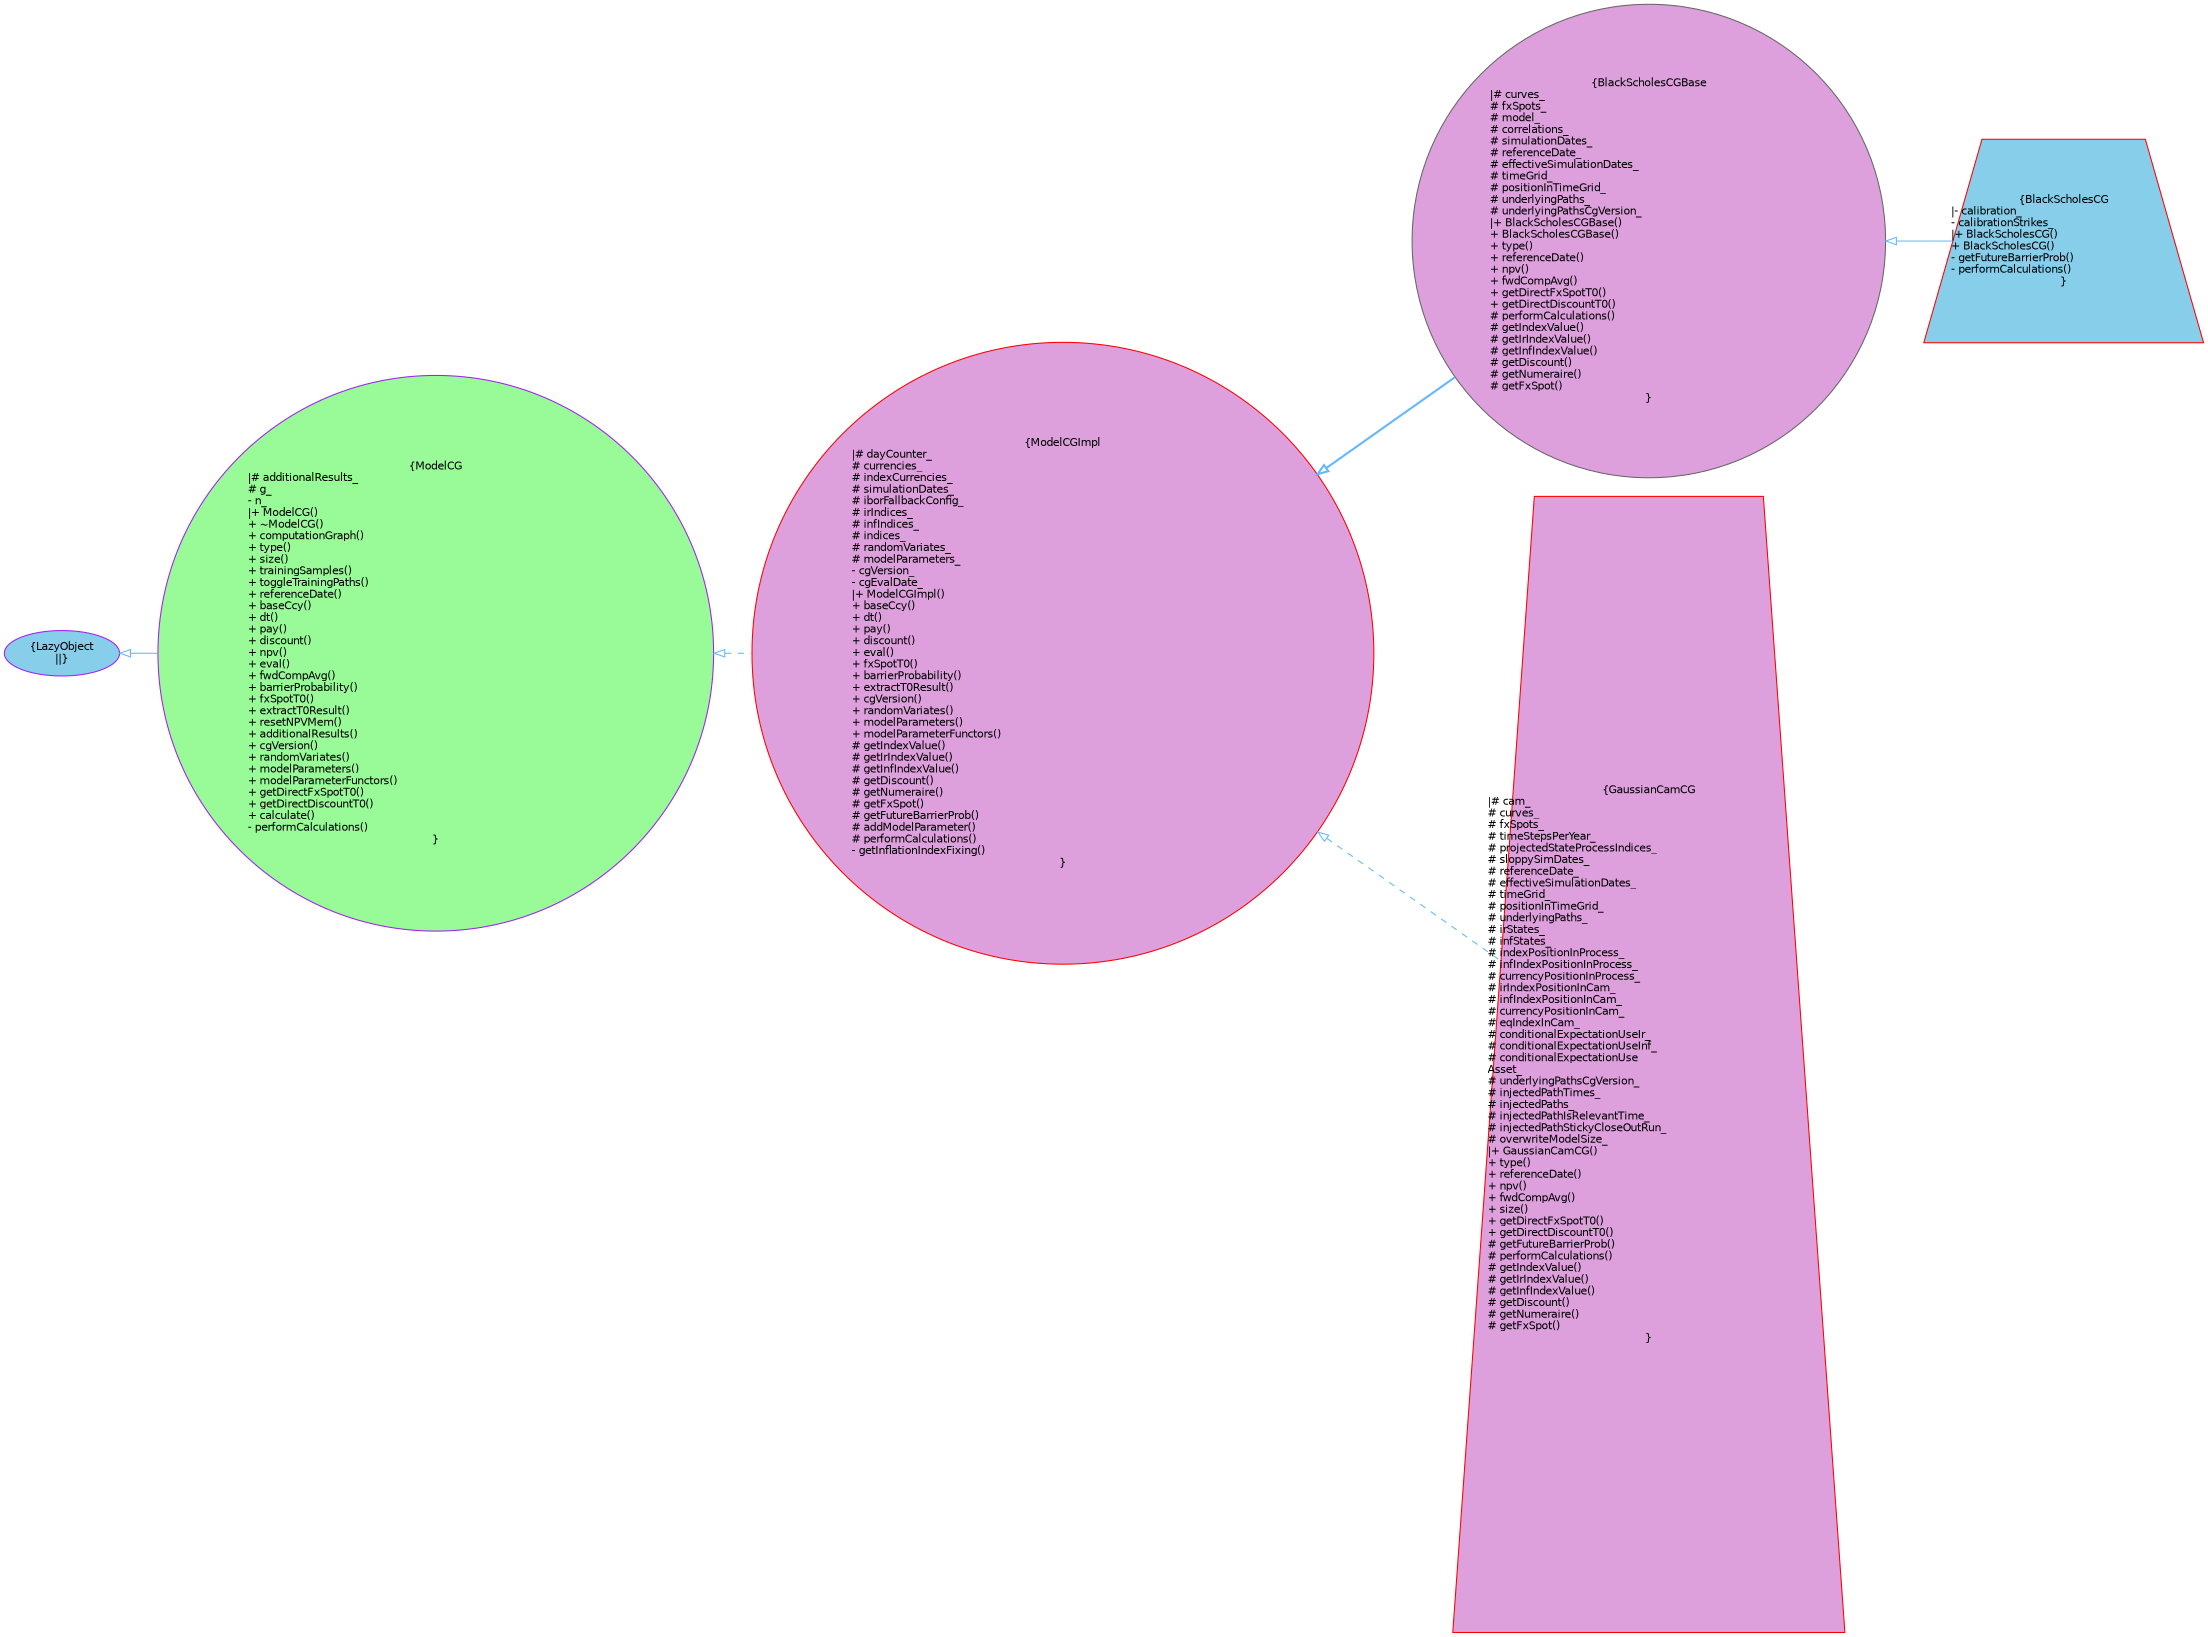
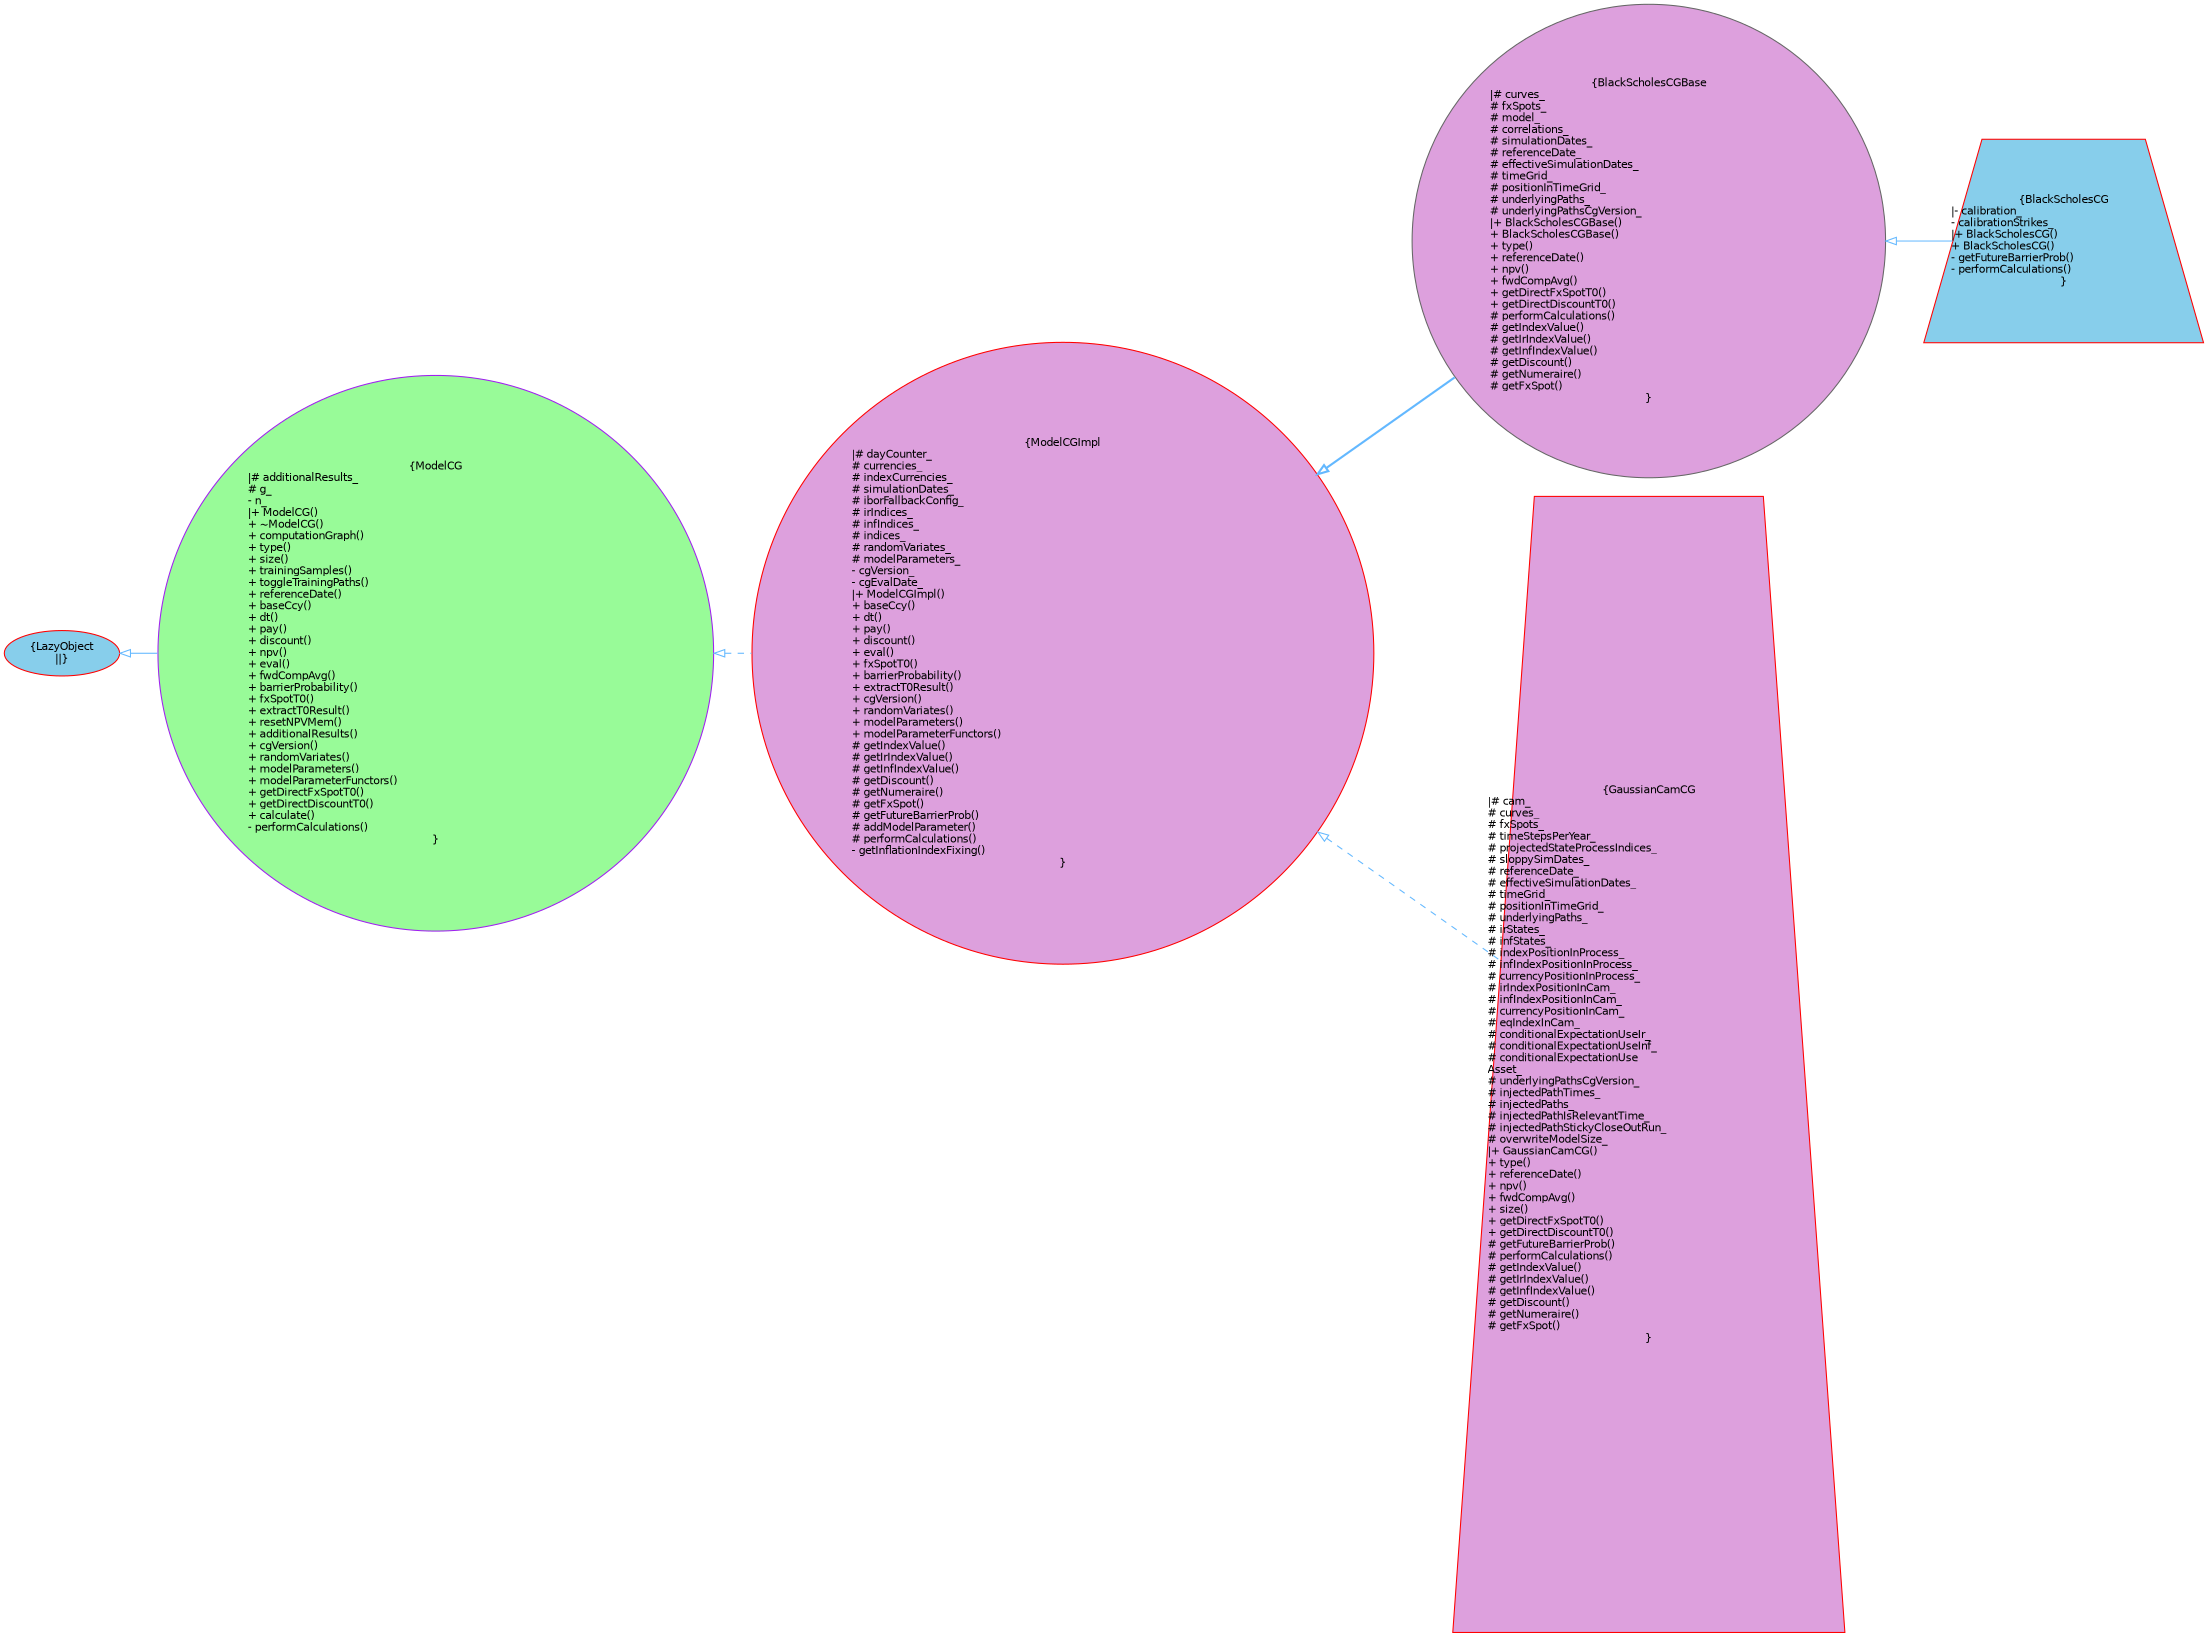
node "{LazyObject ||}": color purple -> red
